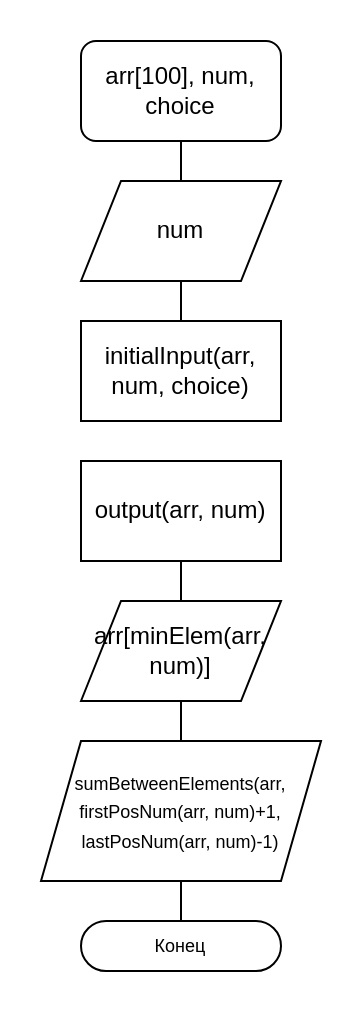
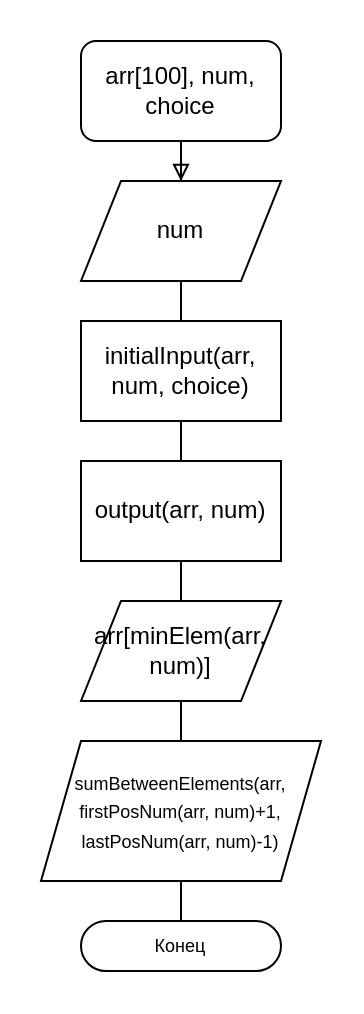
edge "arr[100], num, choice" -- "num": arrowhead none -> block
edge "initialInput(arr, num, choice)" -- "output(arr, num)": added
